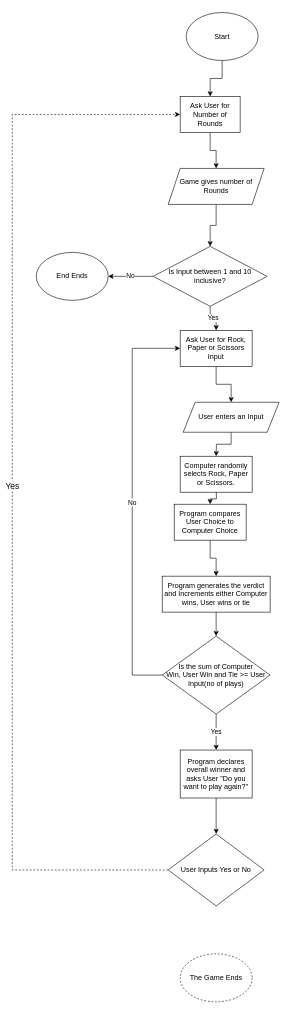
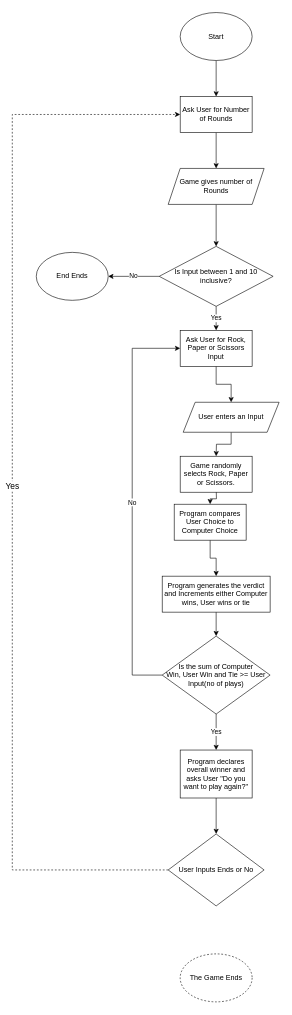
node "Start": moved (222, 36) -> (216, 36)
node "Ask User for Number of Rounds": size 60x36 -> 72x36
node "Is Input between 1 and 10 inclusive?": moved (210, 276) -> (216, 276)
node "Computer randomly selects Rock, Paper or Scissors.": label "Computer randomly selects Rock, Paper or Scissors." -> "Game randomly selects Rock, Paper or Scissors."
node "User Inputs Yes or No": label "User Inputs Yes or No" -> "User Inputs Ends or No"
